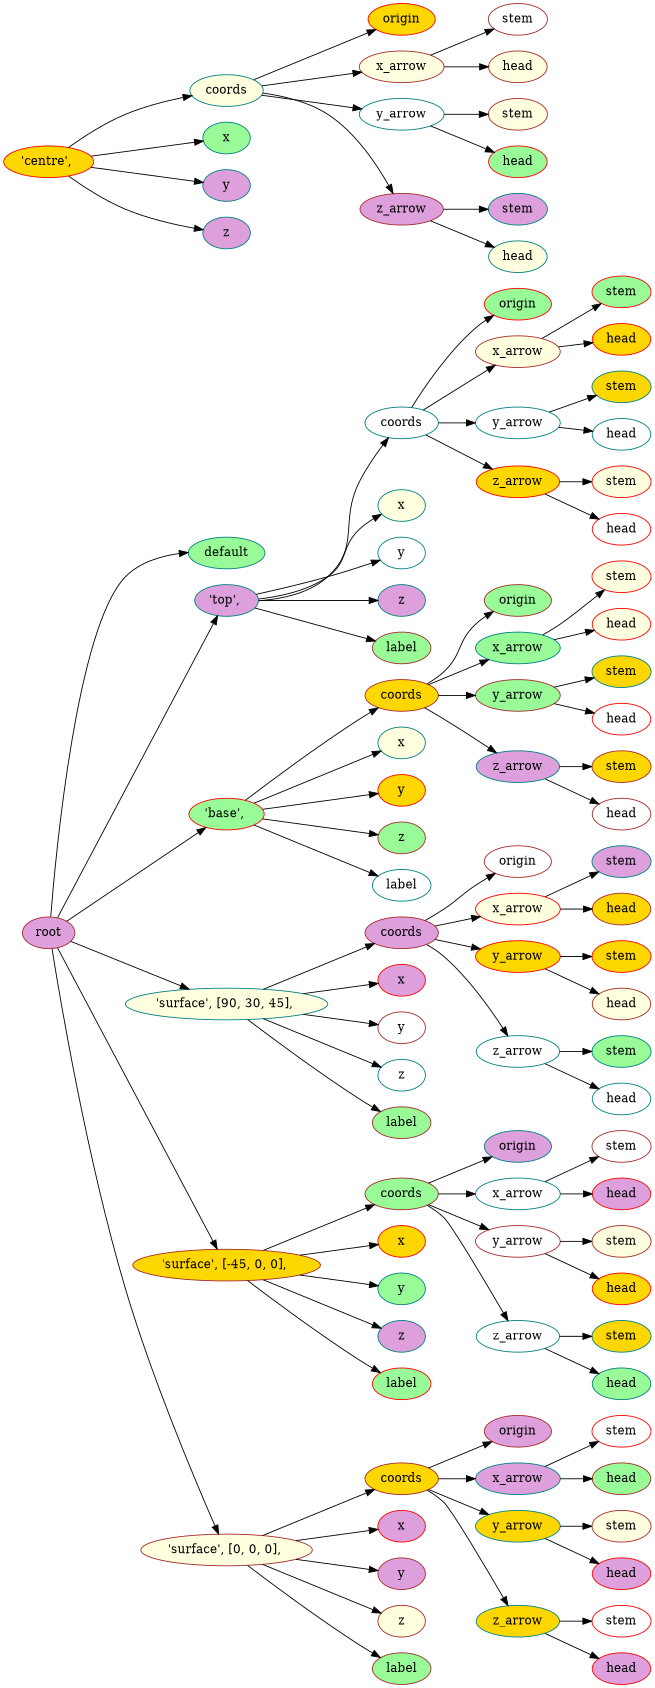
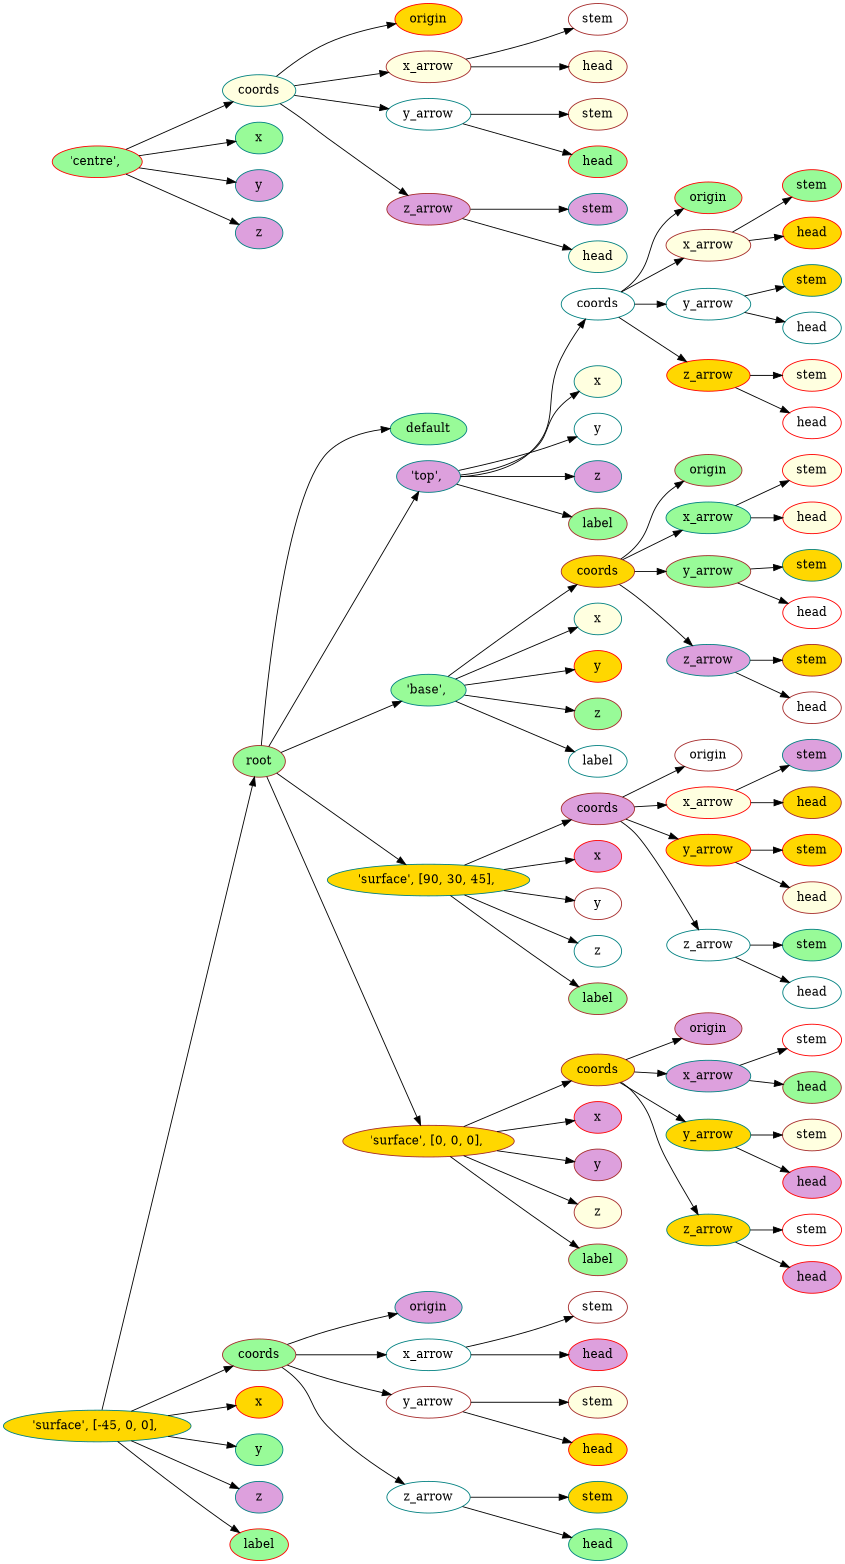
node "'centre',": fillcolor gold -> palegreen
node "'base',": color red -> teal
node "root": fillcolor plum -> palegreen
node "'surface', [90, 30, 45],": fillcolor lightyellow -> gold
edge "root" -> "'surface', [-45, 0, 0],": reversed
node "'surface', [-45, 0, 0],": color brown -> teal
node "'surface', [0, 0, 0],": fillcolor lightyellow -> gold
